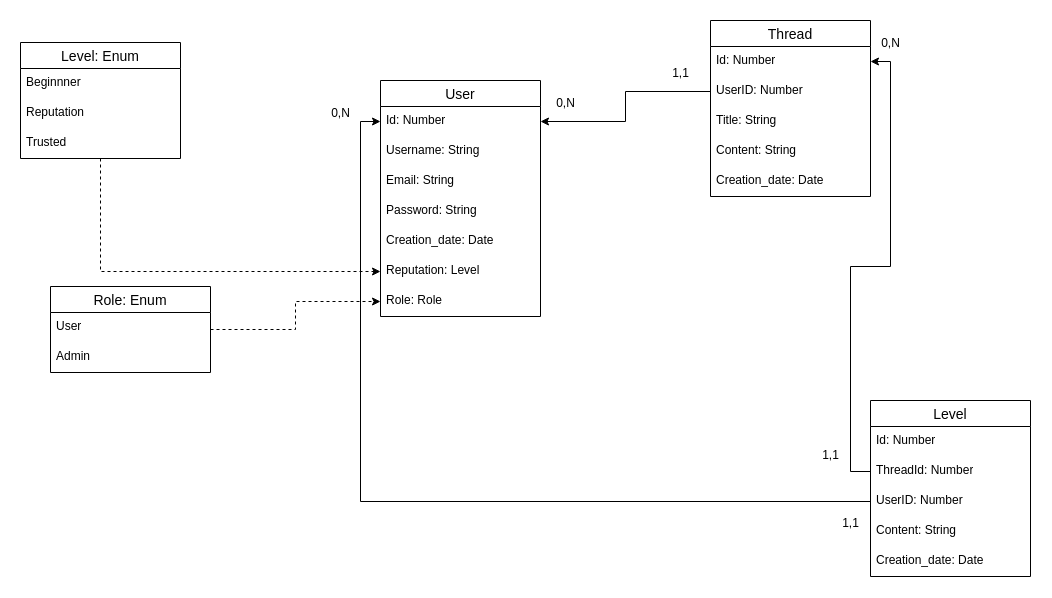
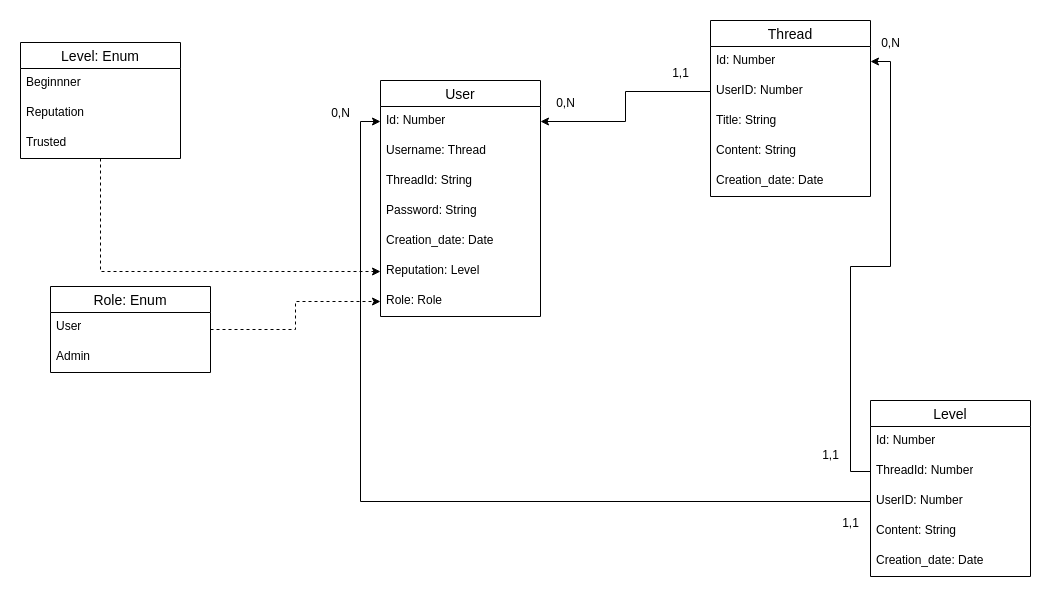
node "Username: String": label "Username: String" -> "Username: Thread"
node "Email: String": label "Email: String" -> "ThreadId: String"
